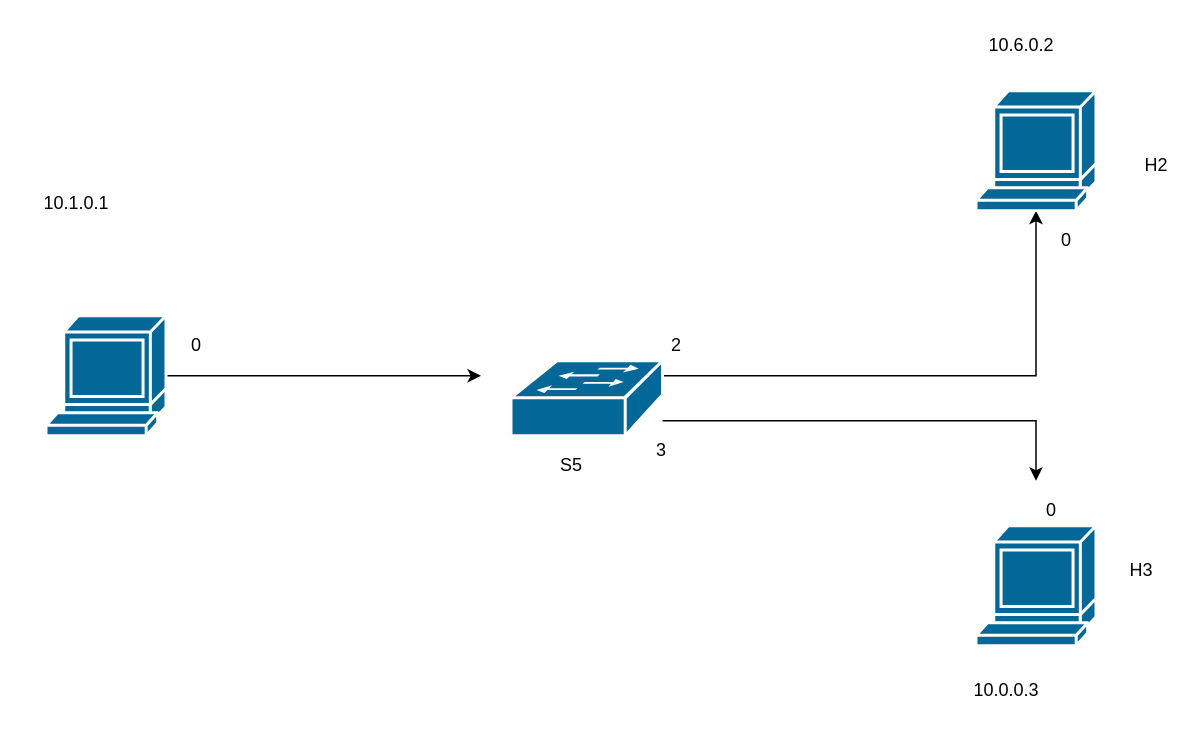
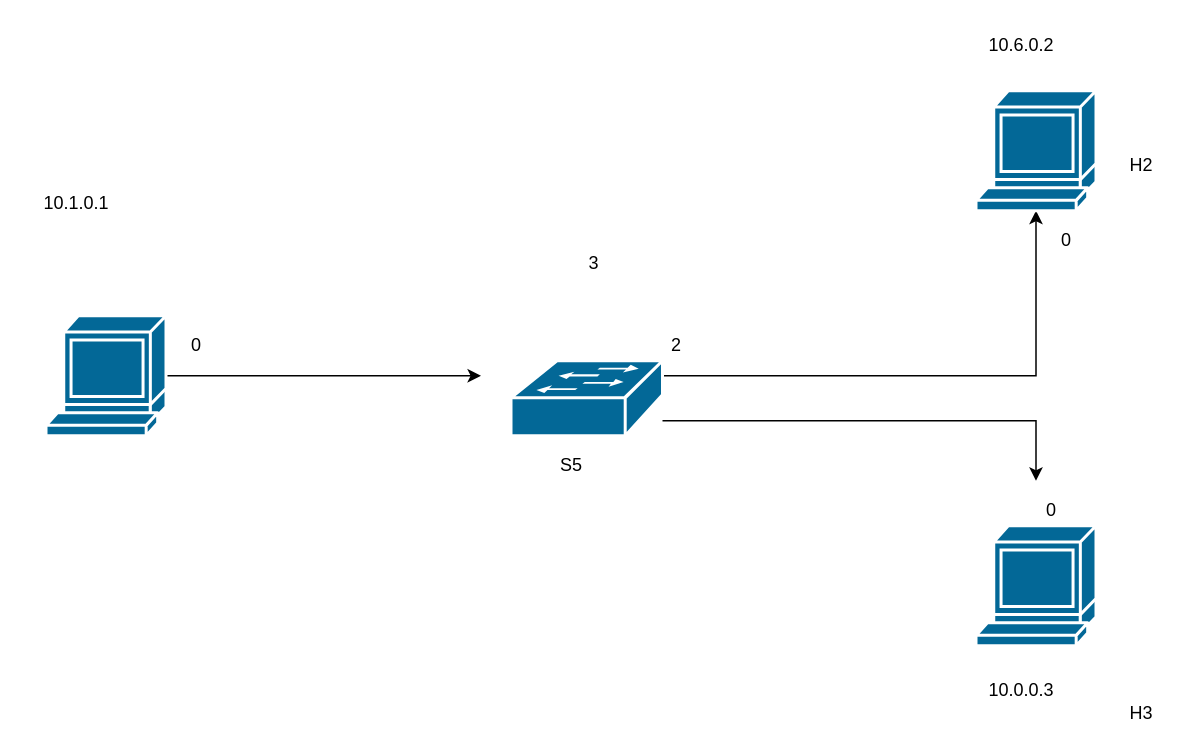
node "H2": moved (1156, 166) -> (1141, 166)
node "3": moved (661, 451) -> (593, 263)
node "H3": moved (1141, 571) -> (1141, 713)
node "10.0.0.3": moved (1006, 691) -> (1021, 691)
